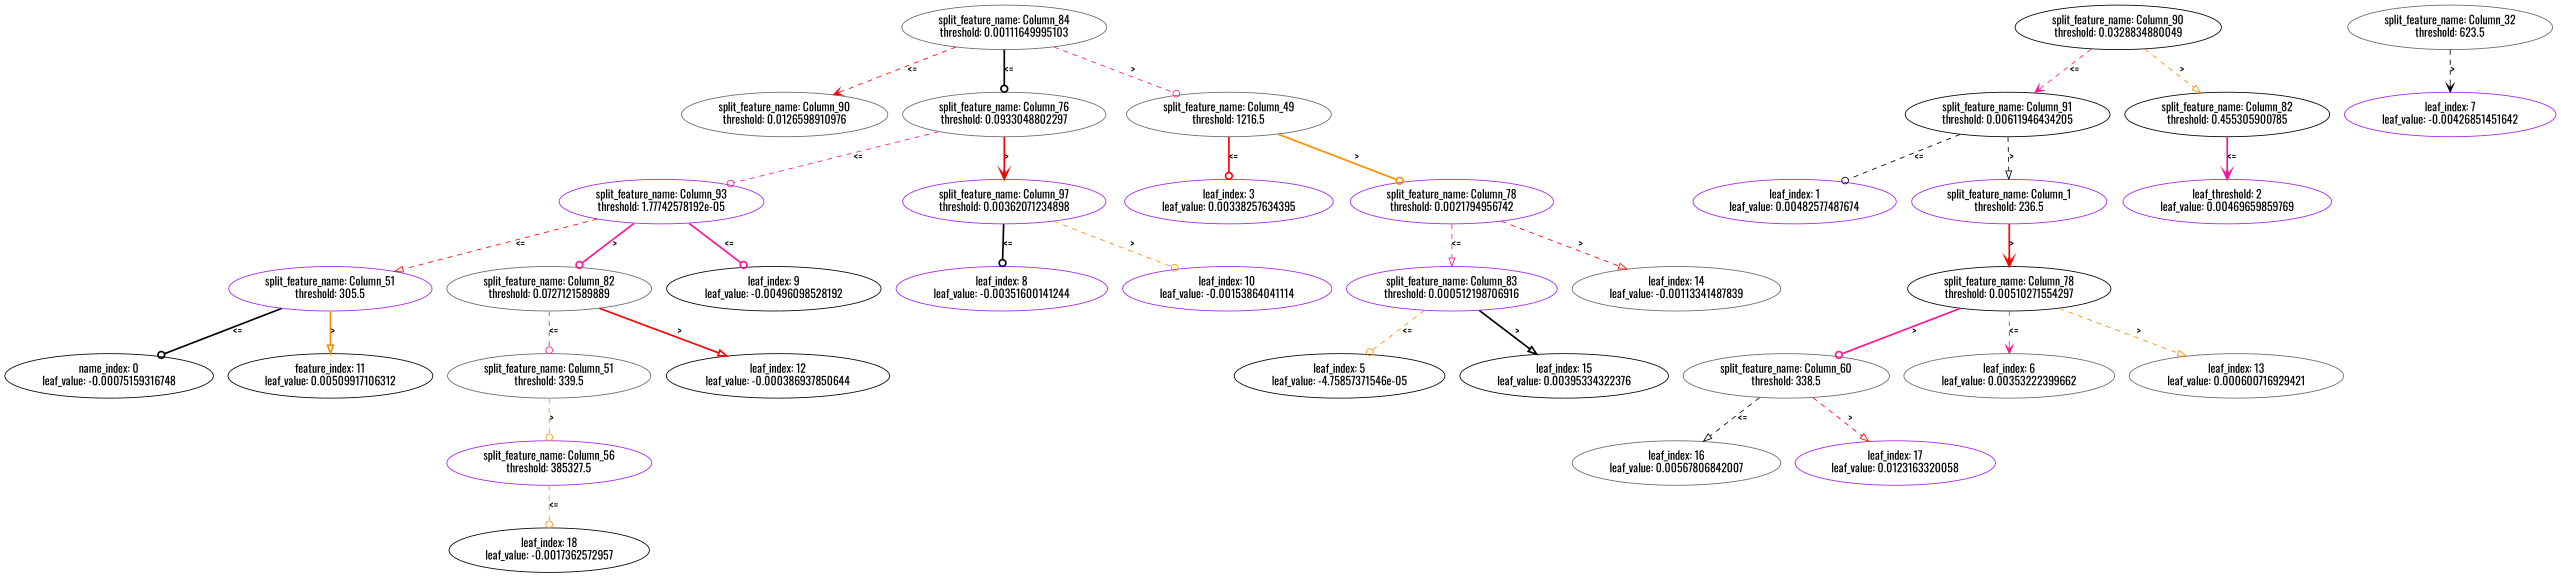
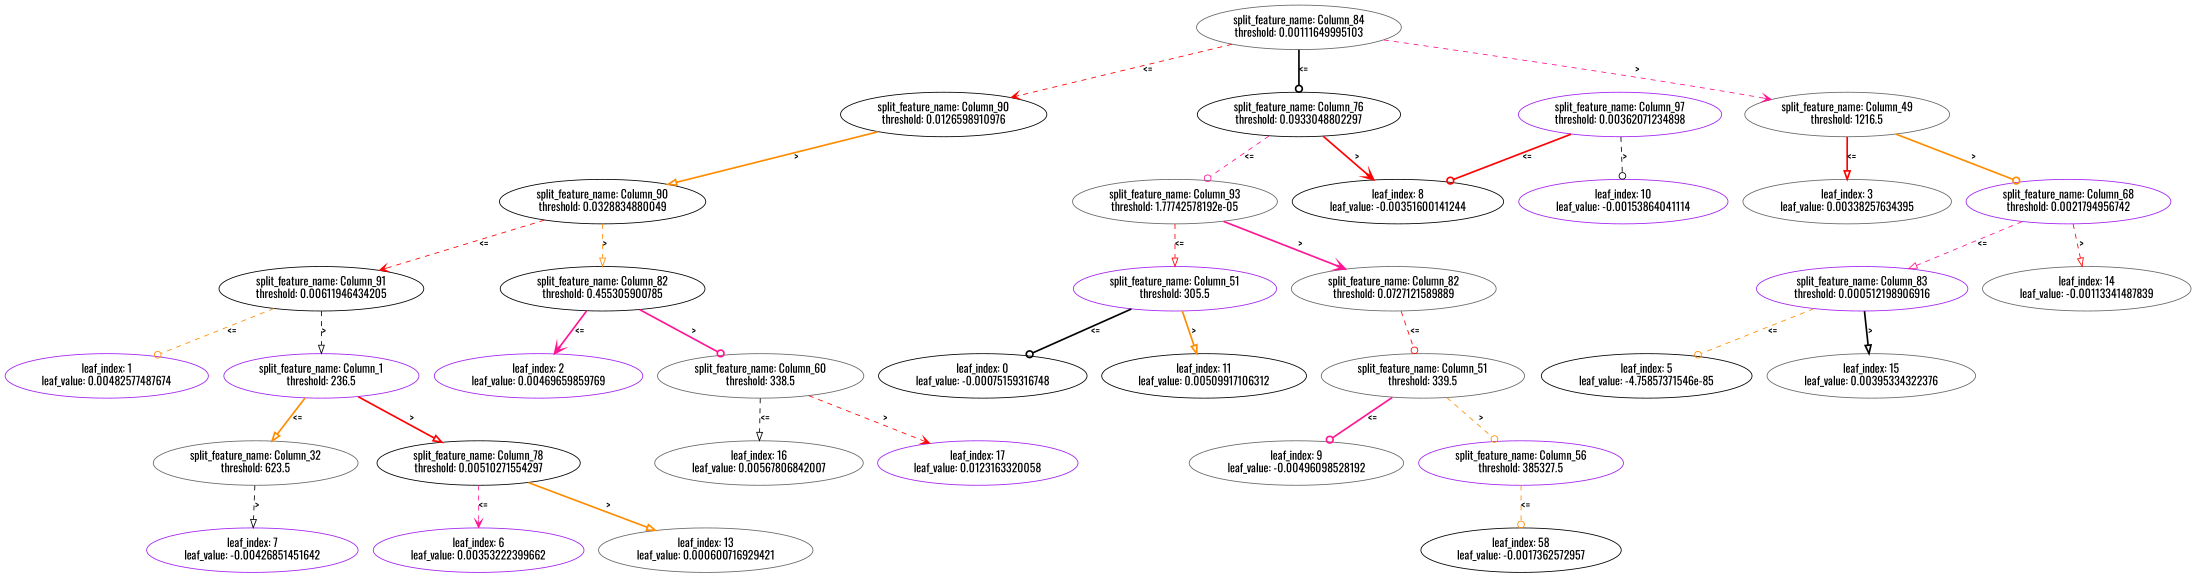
edge "split_feature_name: Column_32 threshold: 623.5" -> "leaf_index: 7 leaf_value: -0.00426851451642": arrowhead vee -> onormal
edge "split_feature_name: Column_90 threshold: 0.0328834880049" -> "split_feature_name: Column_91 threshold: 0.00611946434205": color deeppink -> red
edge "split_feature_name: Column_84 threshold: 0.00111649995103" -> "split_feature_name: Column_49 threshold: 1216.5": arrowhead odot -> vee
node "split_feature_name: Column_90 threshold: 0.0126598910976": color gray40 -> black
node "split_feature_name: Column_76 threshold: 0.0933048802297": color gray40 -> black
edge "split_feature_name: Column_76 threshold: 0.0933048802297" -> "split_feature_name: Column_97 threshold: 0.00362071234898": now "split_feature_name: Column_76 threshold: 0.0933048802297" -> "leaf_index: 8 leaf_value: -0.00351600141244"
edge "split_feature_name: Column_49 threshold: 1216.5" -> "leaf_index: 3 leaf_value: 0.00338257634395": arrowhead odot -> onormal
edge "split_feature_name: Column_90 threshold: 0.0126598910976" -> "split_feature_name: Column_90 threshold: 0.0328834880049": added, label ">"
edge "split_feature_name: Column_91 threshold: 0.00611946434205" -> "leaf_index: 1 leaf_value: 0.00482577487674": color black -> darkorange
node "split_feature_name: Column_93 threshold: 1.77742578192e-05": color purple -> gray40
node "leaf_index: 3 leaf_value: 0.00338257634395": color purple -> gray40
node "split_feature_name: Column_78 threshold: 0.0021794956742": label "split_feature_name: Column_78 threshold: 0.0021794956742" -> "split_feature_name: Column_68 threshold: 0.0021794956742"
node "leaf_threshold: 2 leaf_value: 0.00469659859769": label "leaf_threshold: 2 leaf_value: 0.00469659859769" -> "leaf_index: 2 leaf_value: 0.00469659859769"
edge "split_feature_name: Column_1 threshold: 236.5" -> "split_feature_name: Column_78 threshold: 0.00510271554297": arrowhead vee -> onormal
edge "split_feature_name: Column_97 threshold: 0.00362071234898" -> "leaf_index: 8 leaf_value: -0.00351600141244": color black -> red
edge "split_feature_name: Column_93 threshold: 1.77742578192e-05" -> "split_feature_name: Column_82 threshold: 0.0727121589889": arrowhead odot -> vee
edge "split_feature_name: Column_93 threshold: 1.77742578192e-05" -> "leaf_index: 9 leaf_value: -0.00496098528192": now "split_feature_name: Column_51 threshold: 339.5" -> "leaf_index: 9 leaf_value: -0.00496098528192"
edge "split_feature_name: Column_97 threshold: 0.00362071234898" -> "leaf_index: 10 leaf_value: -0.00153864041114": color darkorange -> black
node "leaf_index: 9 leaf_value: -0.00496098528192": color black -> gray40
node "leaf_index: 8 leaf_value: -0.00351600141244": color purple -> black
node "split_feature_name: Column_83 threshold: 0.000512198706916": label "split_feature_name: Column_83 threshold: 0.000512198706916" -> "split_feature_name: Column_83 threshold: 0.000512198906916"
edge "split_feature_name: Column_82 threshold: 0.0727121589889" -> "split_feature_name: Column_51 threshold: 339.5": color deeppink -> red
edge "split_feature_name: Column_78 threshold: 0.00510271554297" -> "split_feature_name: Column_60 threshold: 338.5": now "split_feature_name: Column_82 threshold: 0.455305900785" -> "split_feature_name: Column_60 threshold: 338.5"
edge "split_feature_name: Column_78 threshold: 0.00510271554297" -> "leaf_index: 13 leaf_value: 0.000600716929421": style dashed -> bold
node "name_index: 0 leaf_value: -0.00075159316748": label "name_index: 0 leaf_value: -0.00075159316748" -> "leaf_index: 0 leaf_value: -0.00075159316748"
node "feature_index: 11 leaf_value: 0.00509917106312": label "feature_index: 11 leaf_value: 0.00509917106312" -> "leaf_index: 11 leaf_value: 0.00509917106312"
node "leaf_index: 12 leaf_value: -0.000386937850644": removed
node "leaf_index: 5 leaf_value: -4.75857371546e-05": label "leaf_index: 5 leaf_value: -4.75857371546e-05" -> "leaf_index: 5 leaf_value: -4.75857371546e-85"
node "leaf_index: 15 leaf_value: 0.00395334322376": color black -> gray40
node "leaf_index: 6 leaf_value: 0.00353222399662": color gray40 -> purple
edge "split_feature_name: Column_1 threshold: 236.5" -> "split_feature_name: Column_32 threshold: 623.5": added, label "<="
edge "split_feature_name: Column_60 threshold: 338.5" -> "leaf_index: 17 leaf_value: 0.0123163320058": arrowhead onormal -> vee
node "leaf_index: 18 leaf_value: -0.0017362572957": label "leaf_index: 18 leaf_value: -0.0017362572957" -> "leaf_index: 58 leaf_value: -0.0017362572957"
